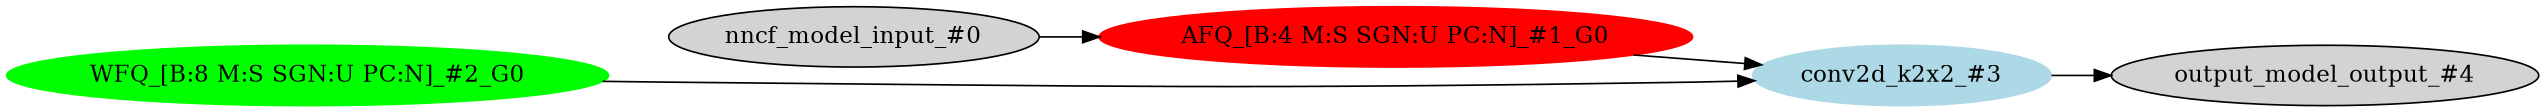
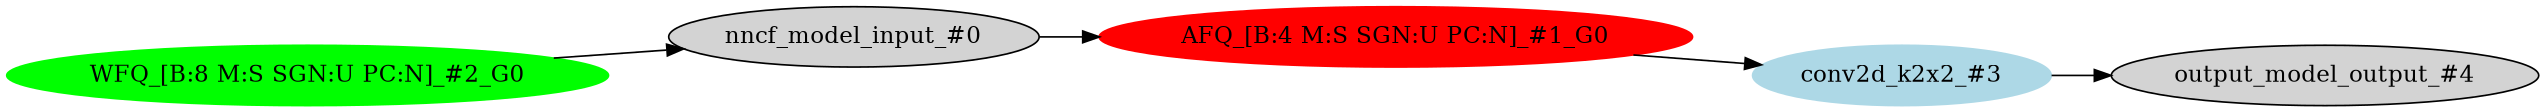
edge "WFQ_[B:8 M:S SGN:U PC:N]_#2_G0" -> "conv2d_k2x2_#3": now "WFQ_[B:8 M:S SGN:U PC:N]_#2_G0" -> "nncf_model_input_#0"
